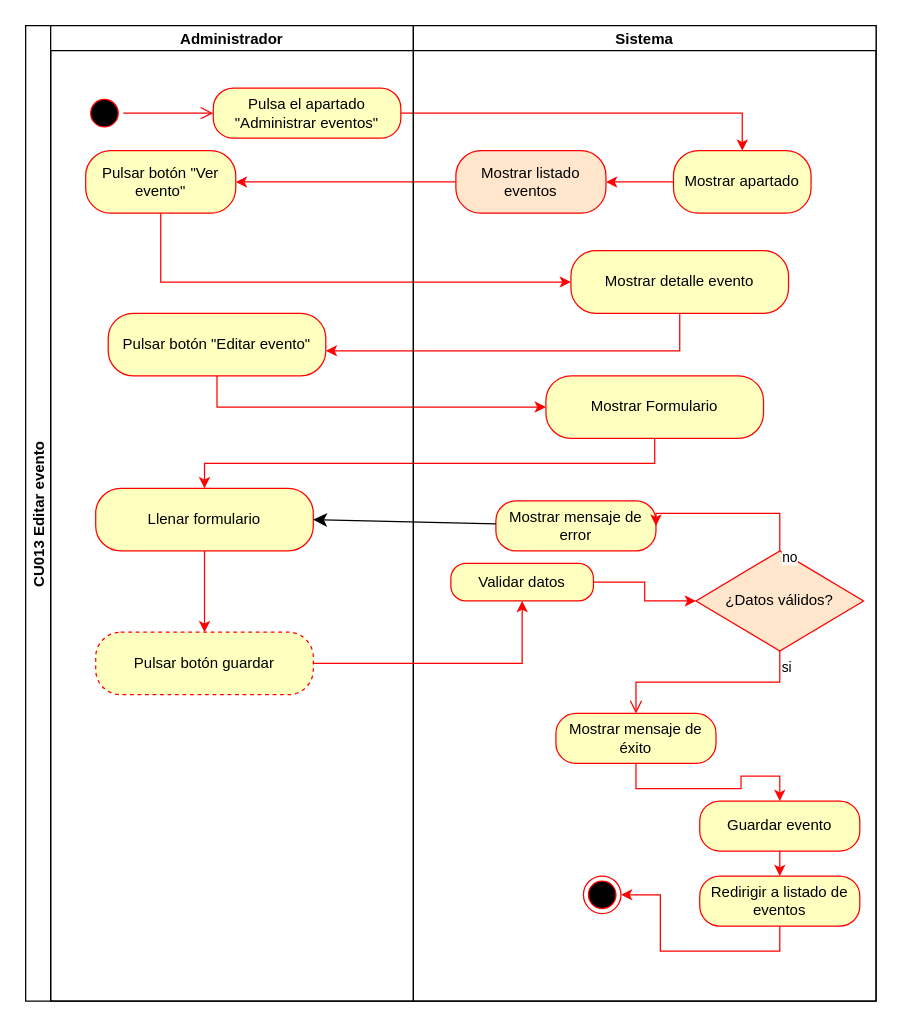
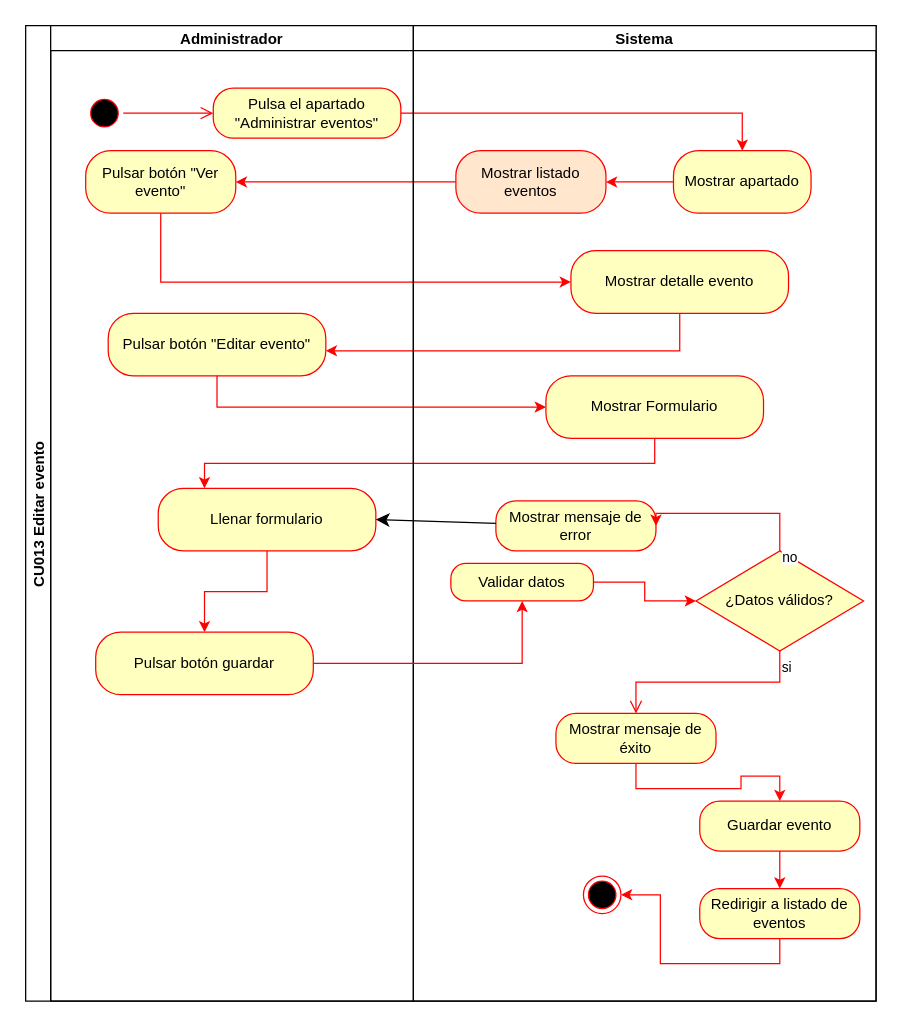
node "Llenar formulario": moved (204, 519) -> (267, 519)
node "¿Datos válidos?": fillcolor #ffe6cc -> #ffffc0
node "Pulsar botón guardar": style dashed -> solid
node "Redirigir a listado de eventos": moved (779, 901) -> (779, 913)
